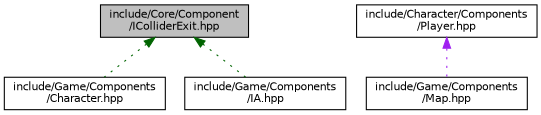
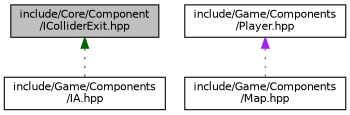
node "include/Character/Components /Player.hpp": label "include/Character/Components /Player.hpp" -> "include/Game/Components /Player.hpp"
node "include/Game/Components /Character.hpp": removed
